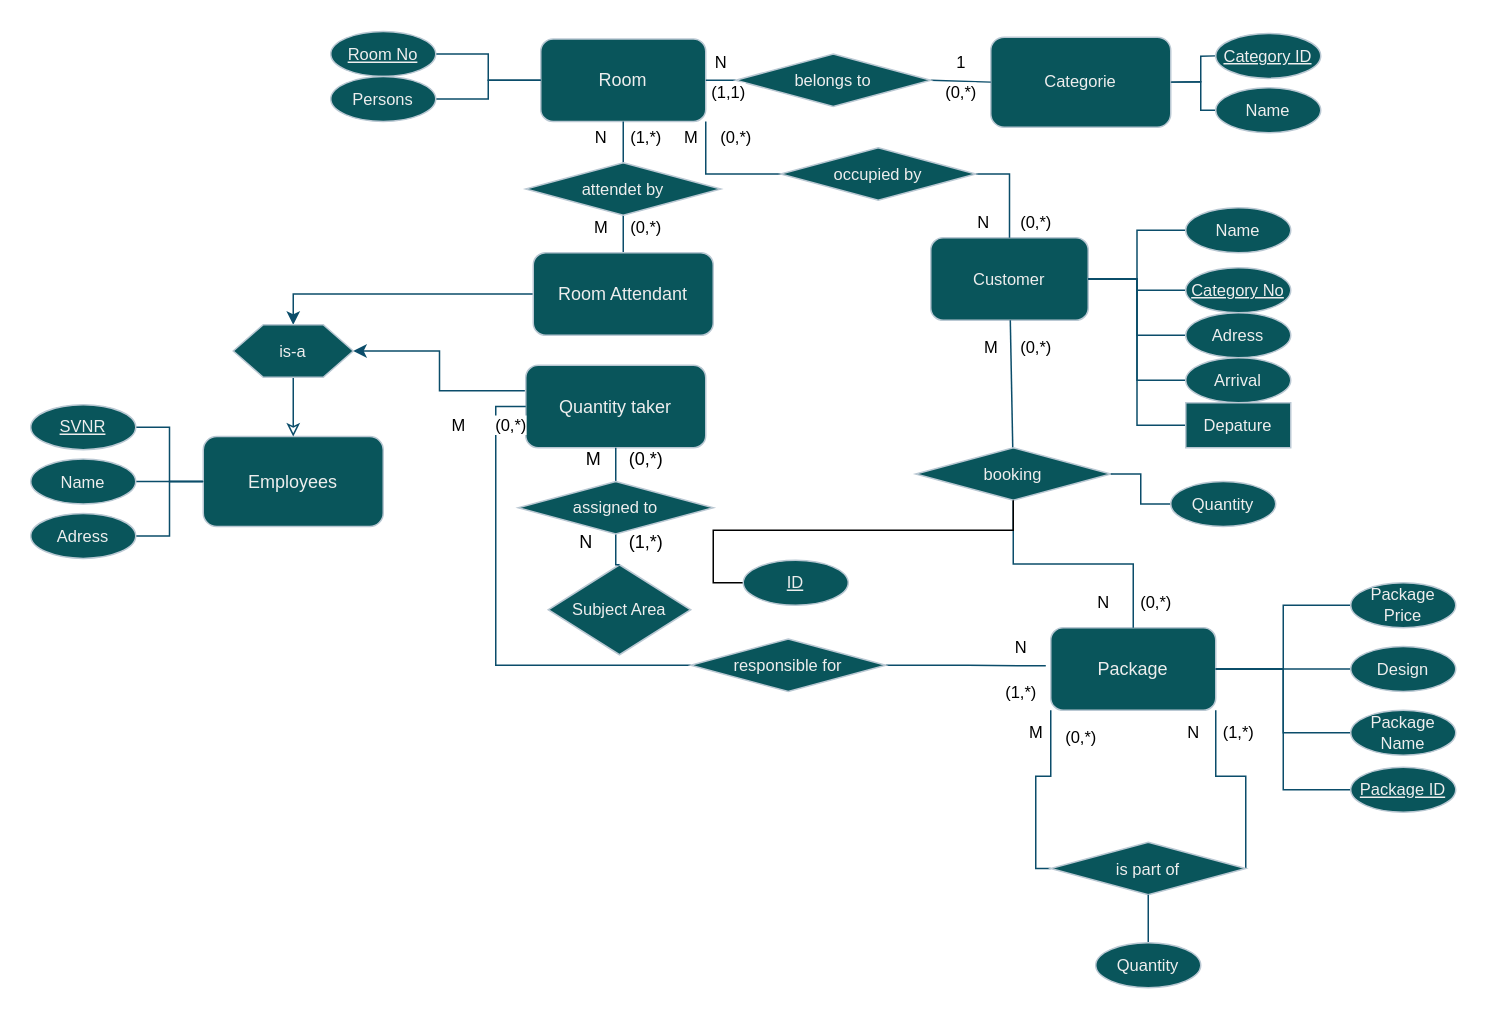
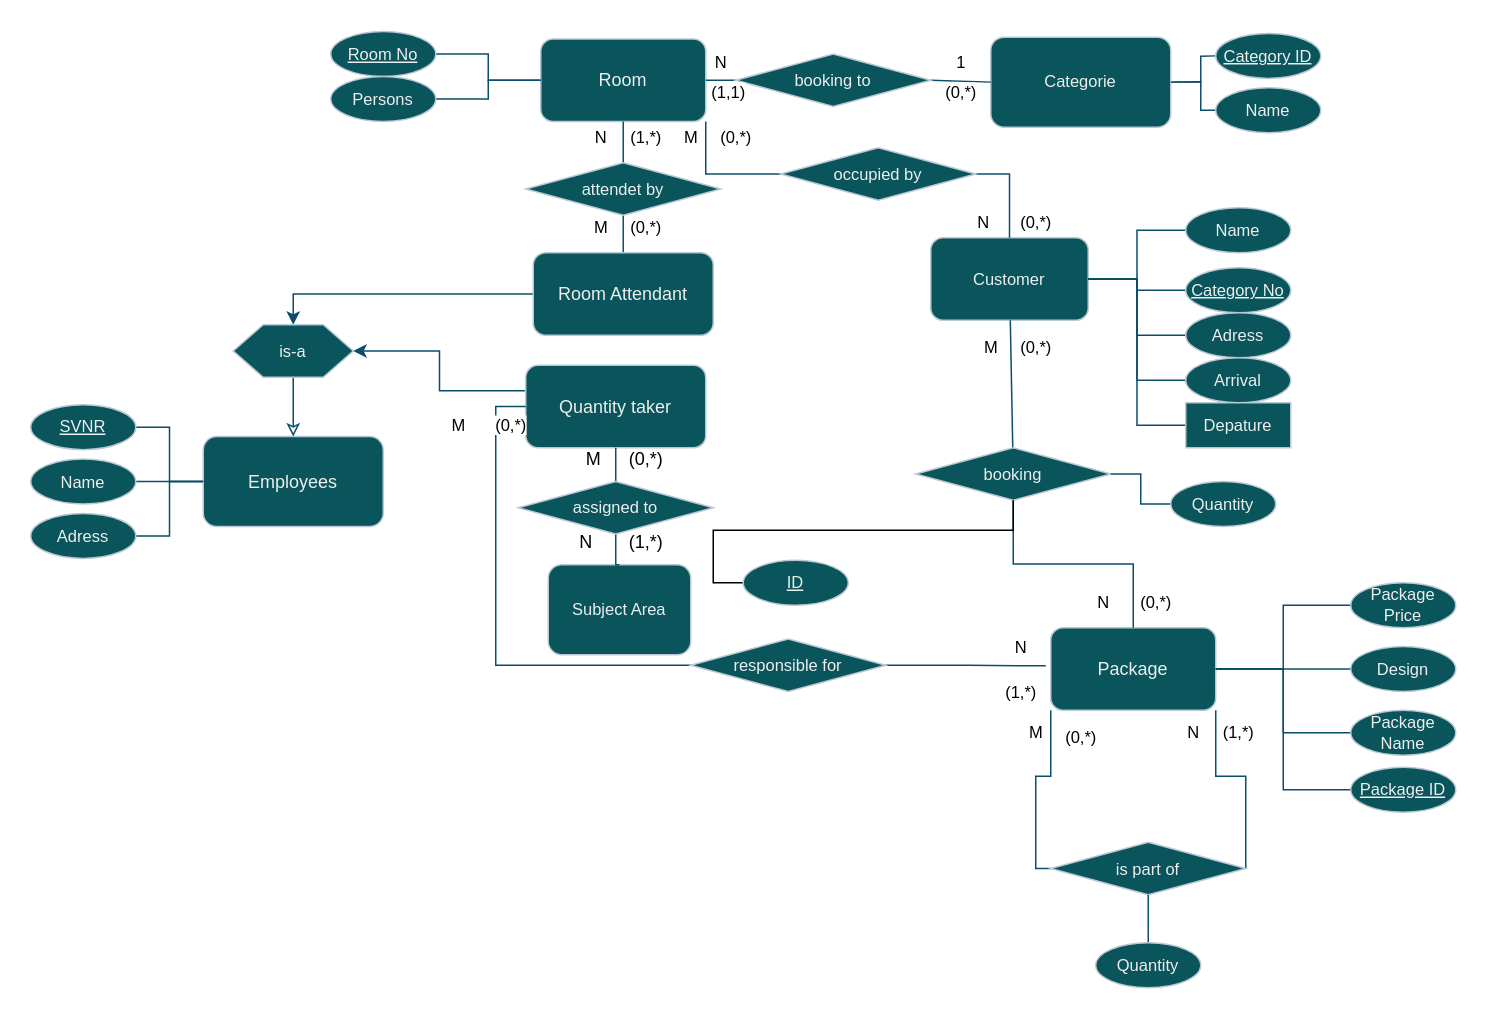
node "belongs to": label "belongs to" -> "booking to"
node "Subject Area": shape diamond -> rounded rectangle
